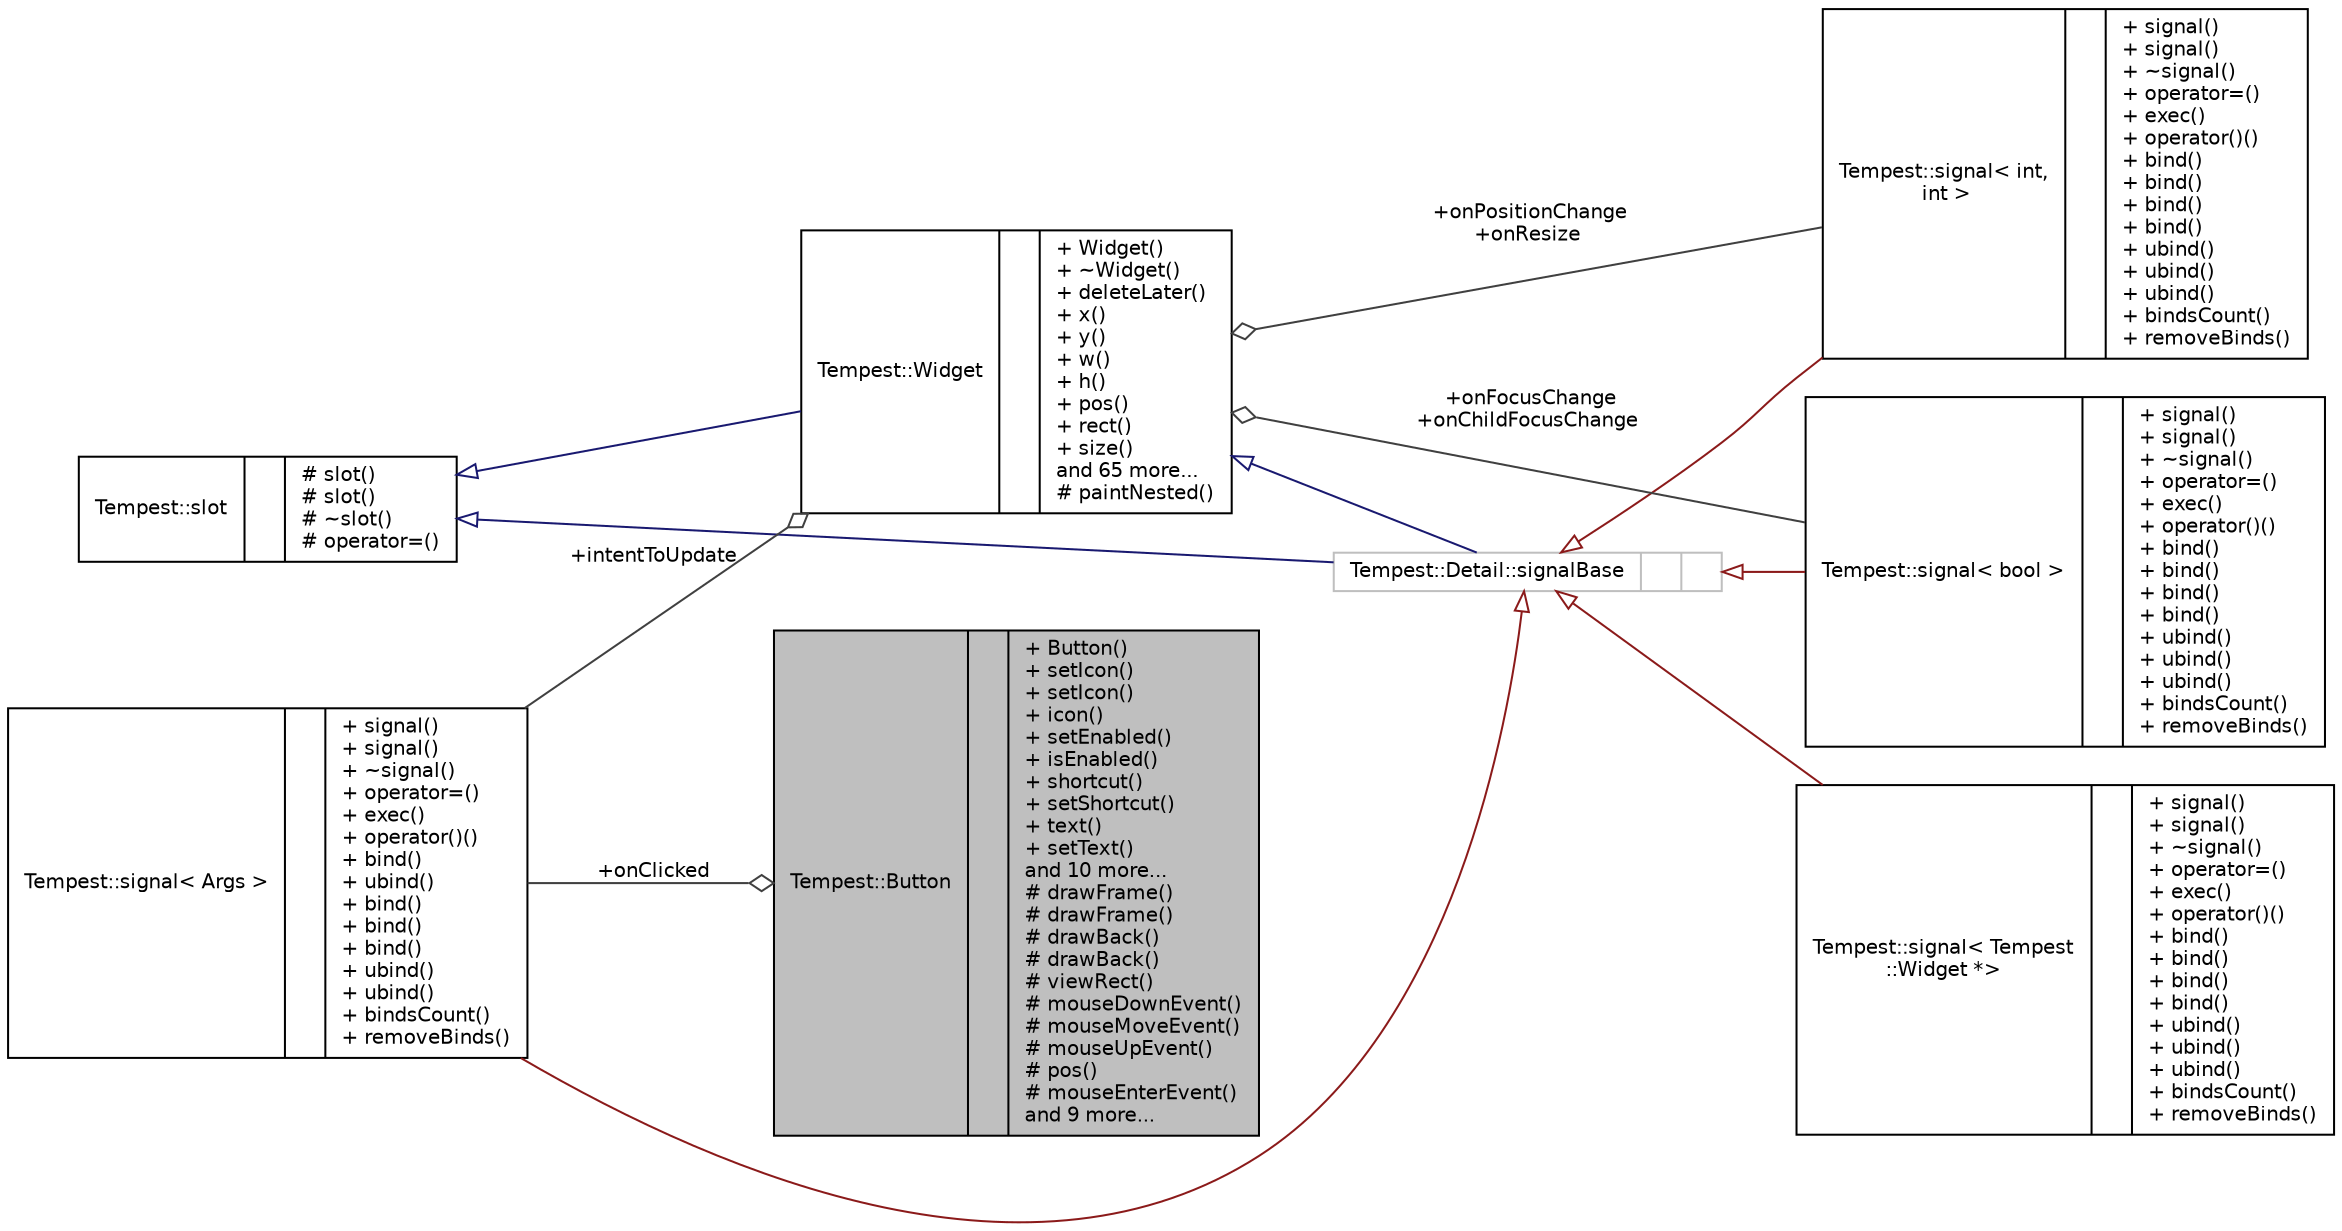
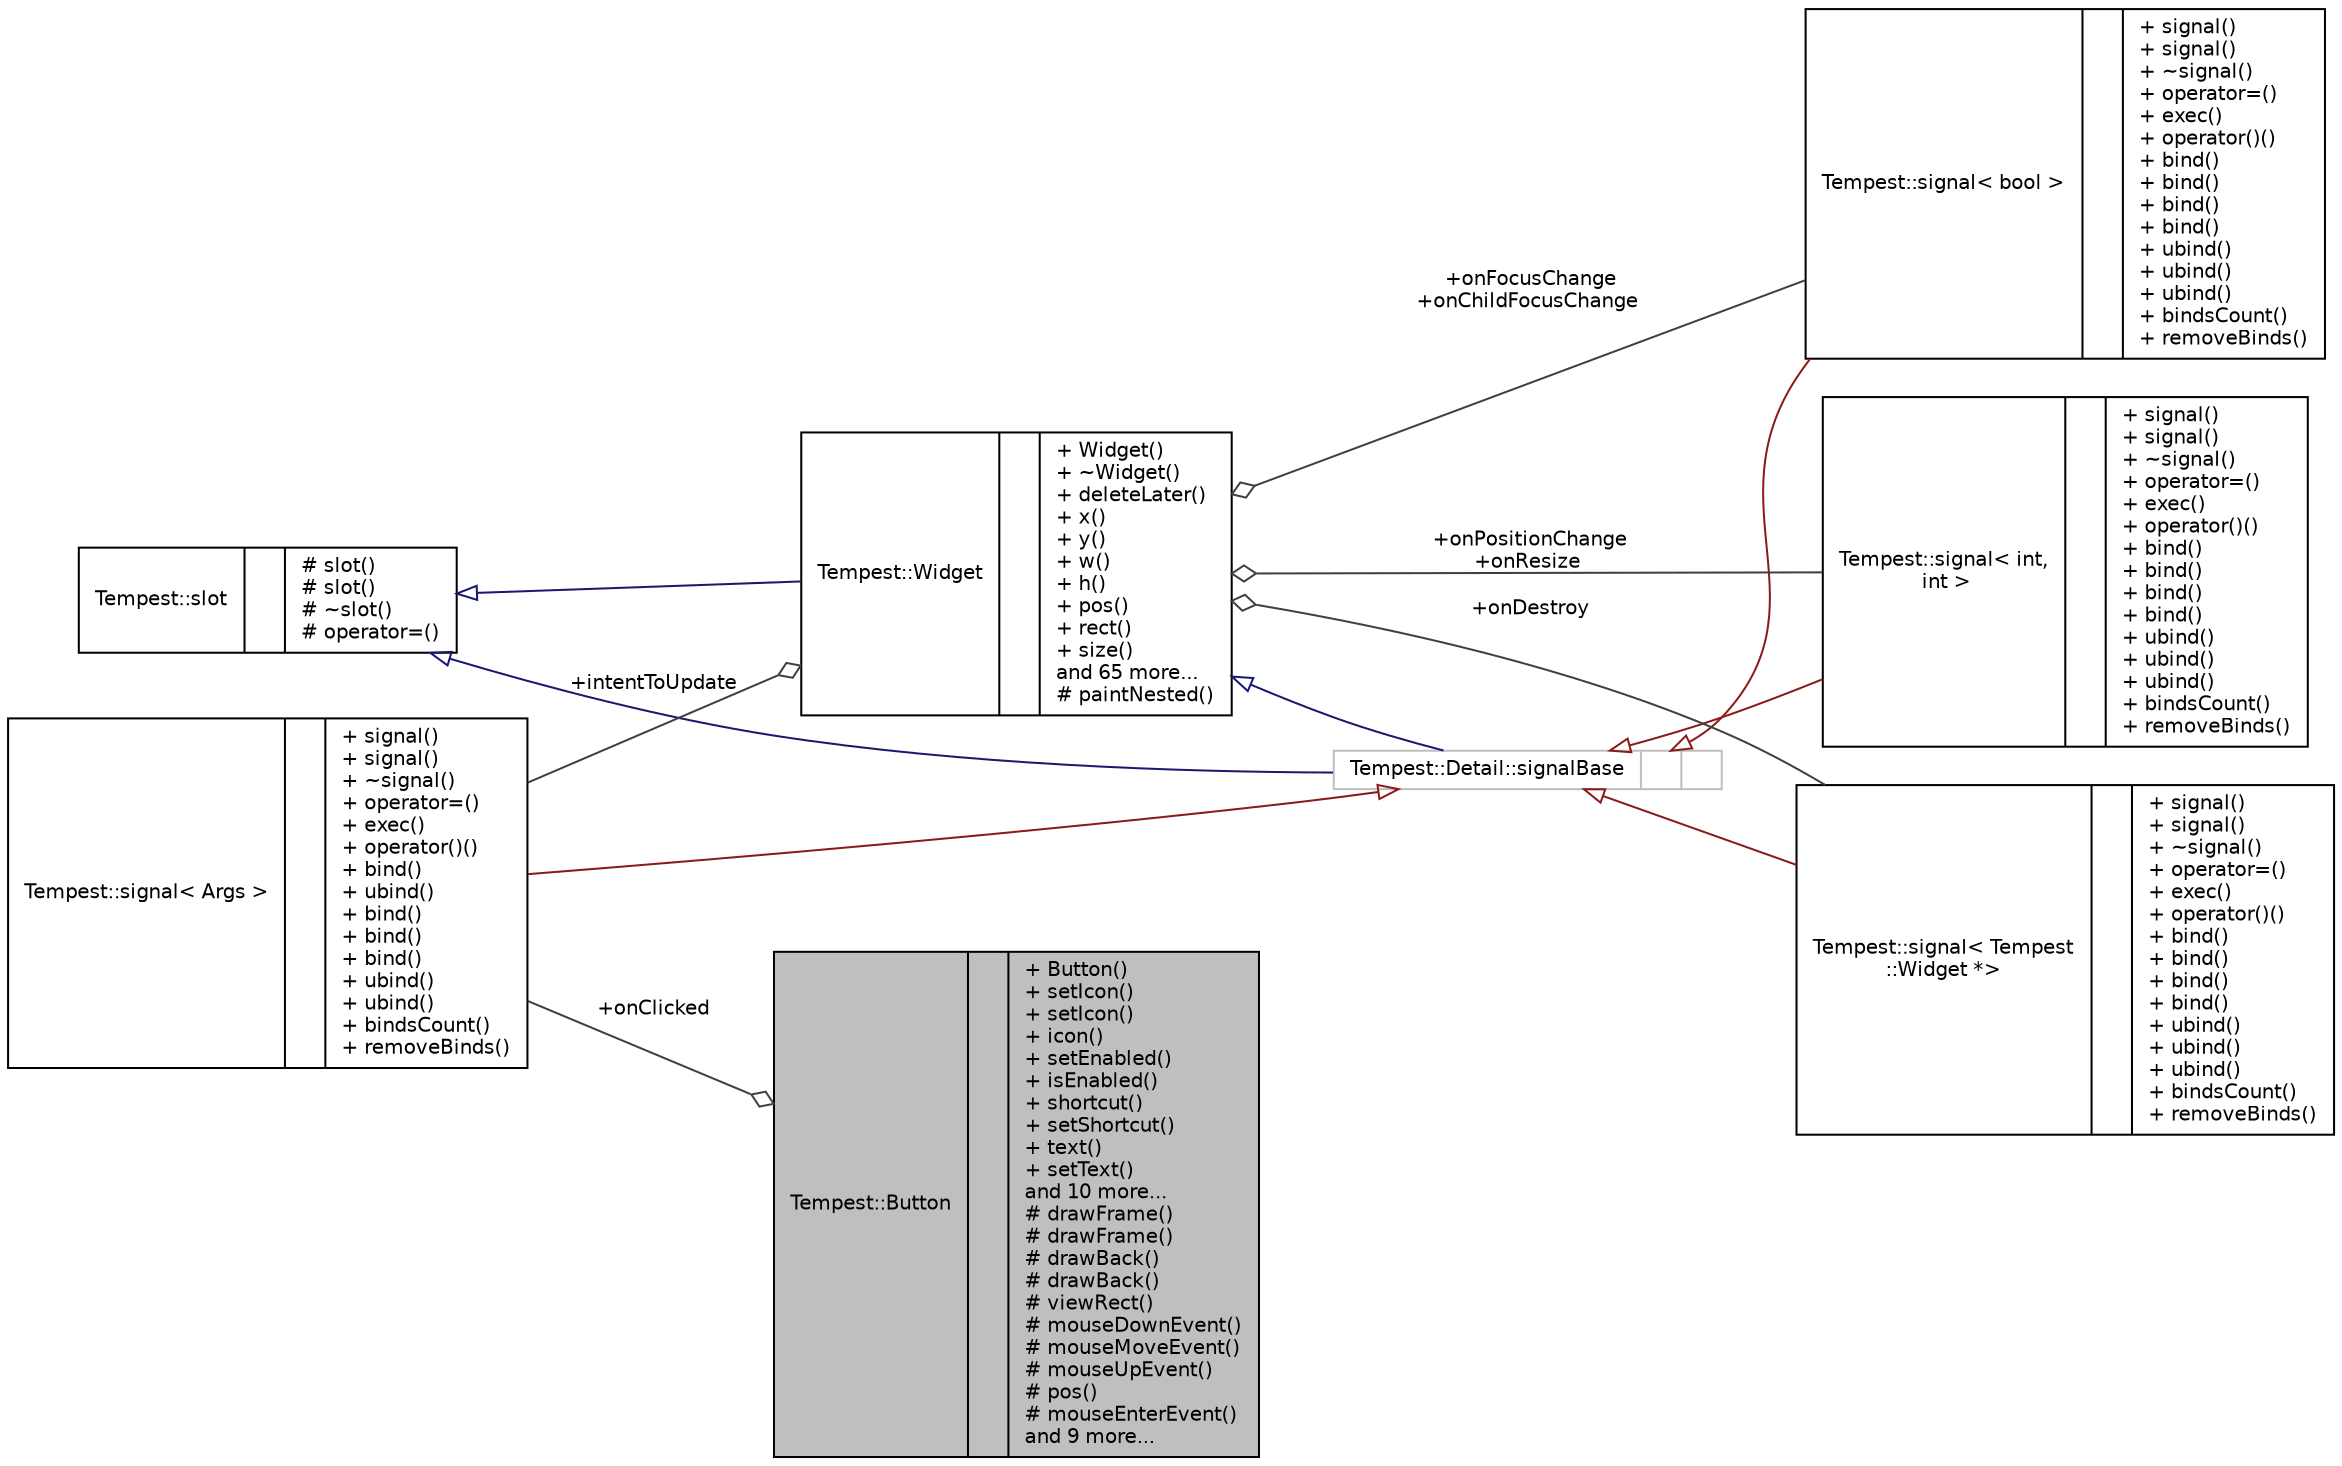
edge "Tempest::signal< Tempest" -> "Tempest::Widget": added, label "+onDestroy"
